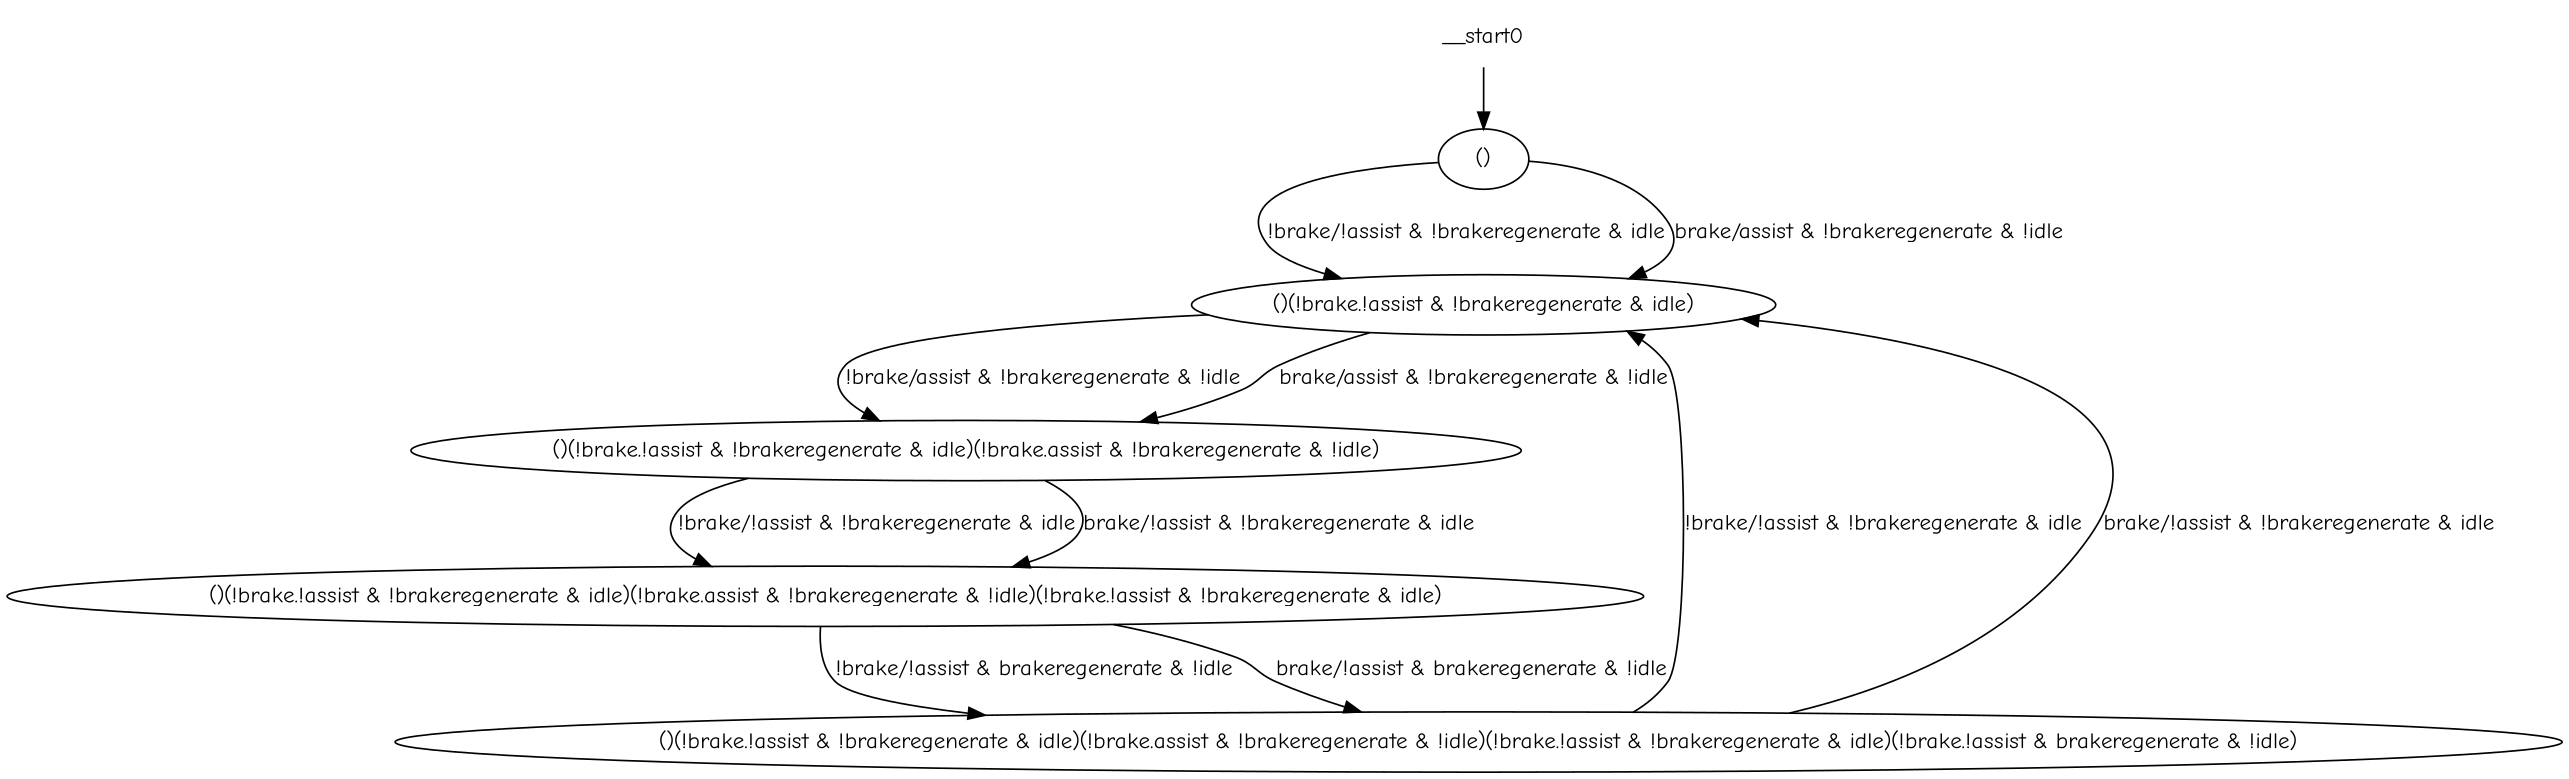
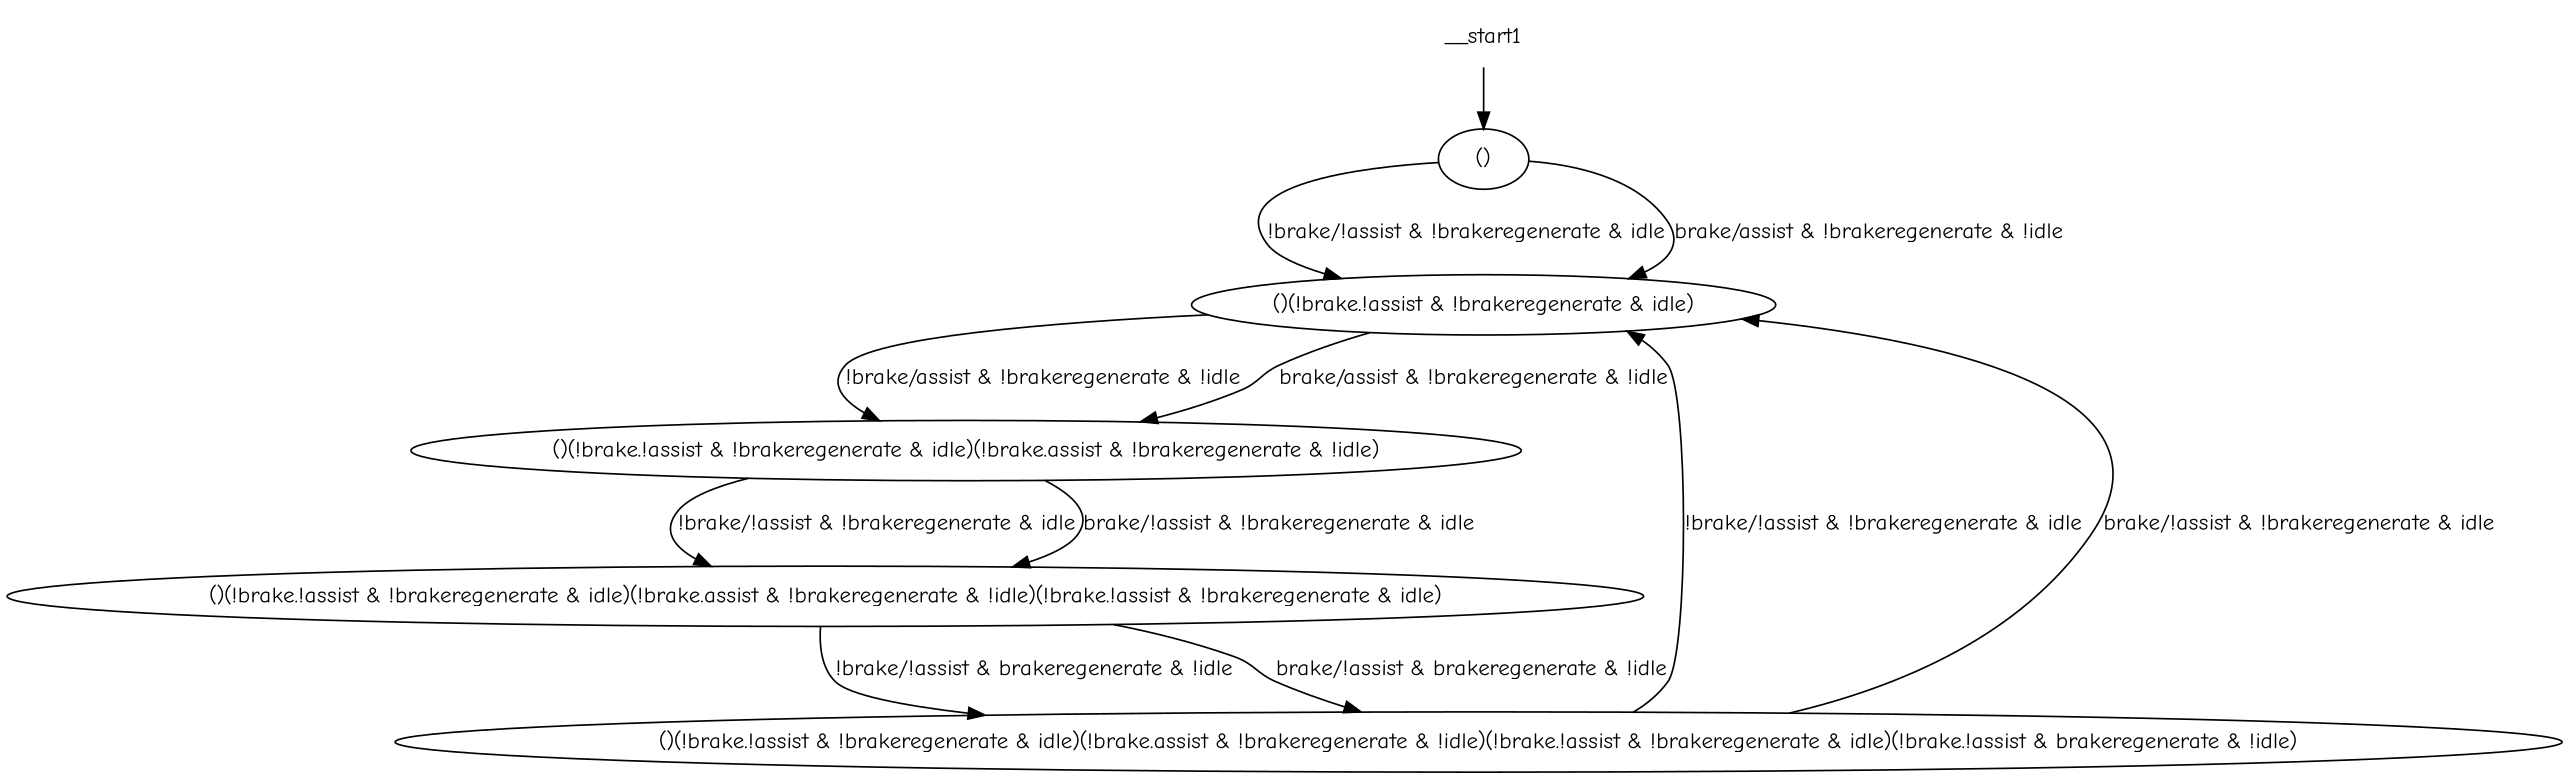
node "__start0": label "__start0" -> "__start1"
